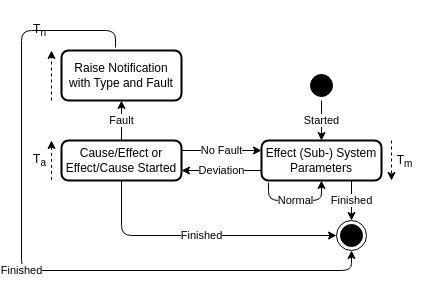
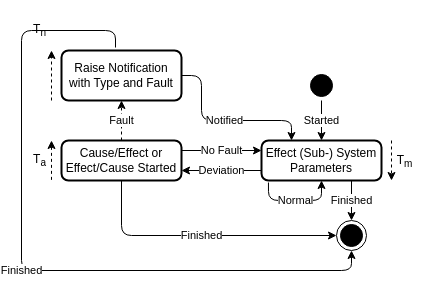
edge "Raise Notification with Type and Fault" -> "Effect (Sub-) System Parameters": added, label "Notified"
edge "Cause/Effect or Effect/Cause Started" -> "Raise Notification with Type and Fault": style solid -> dashed
